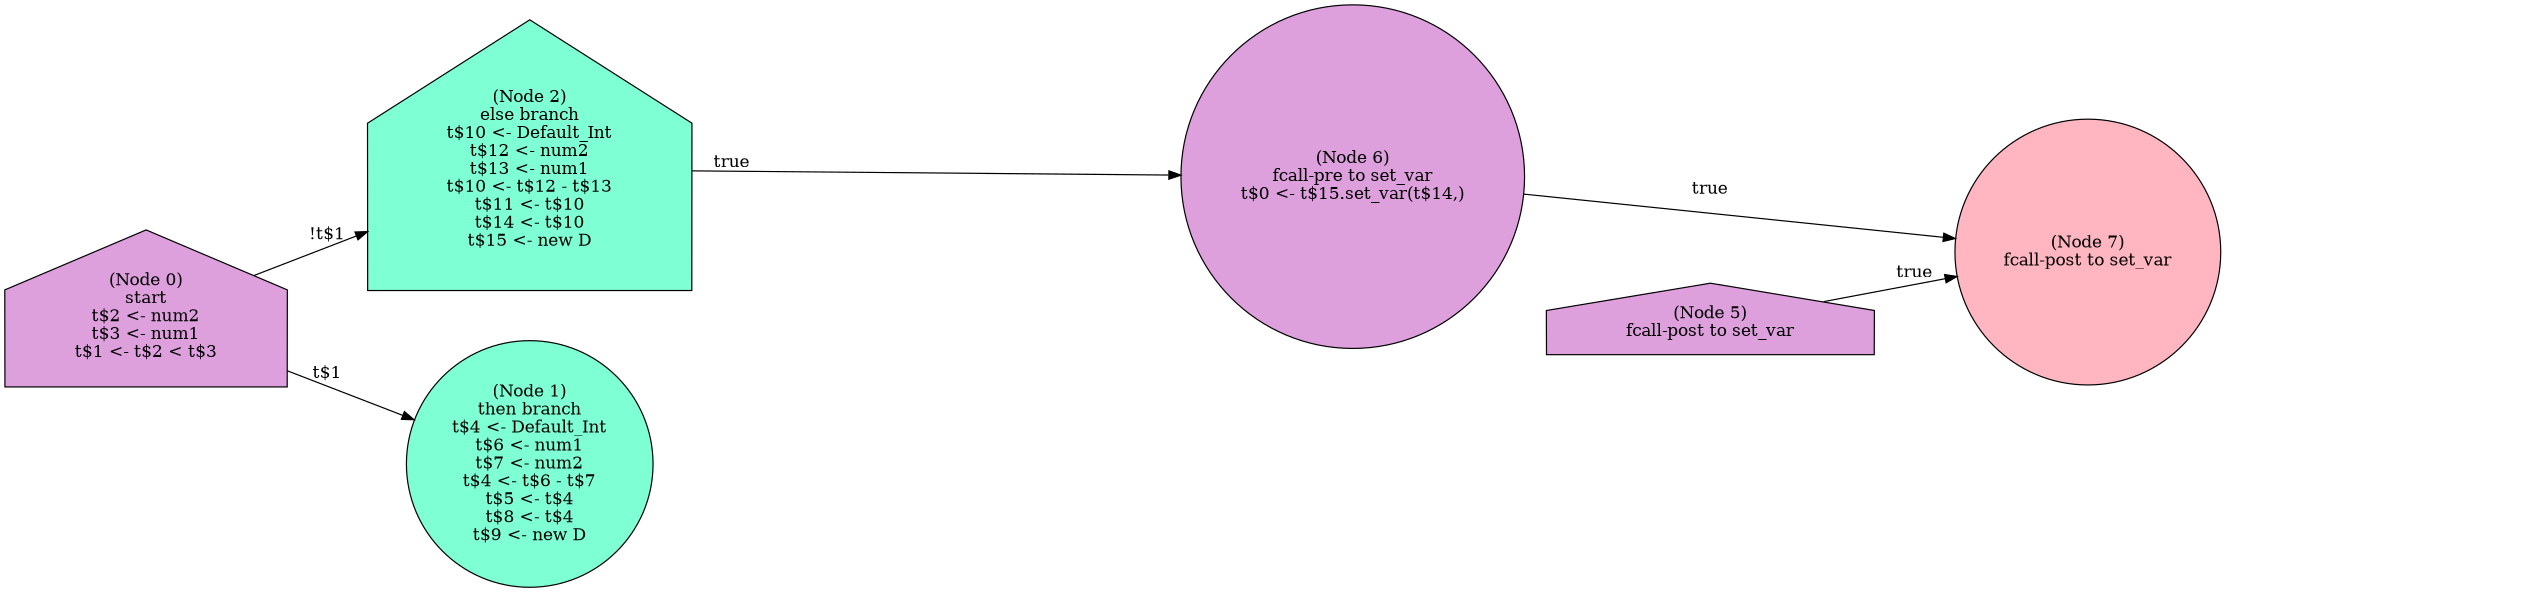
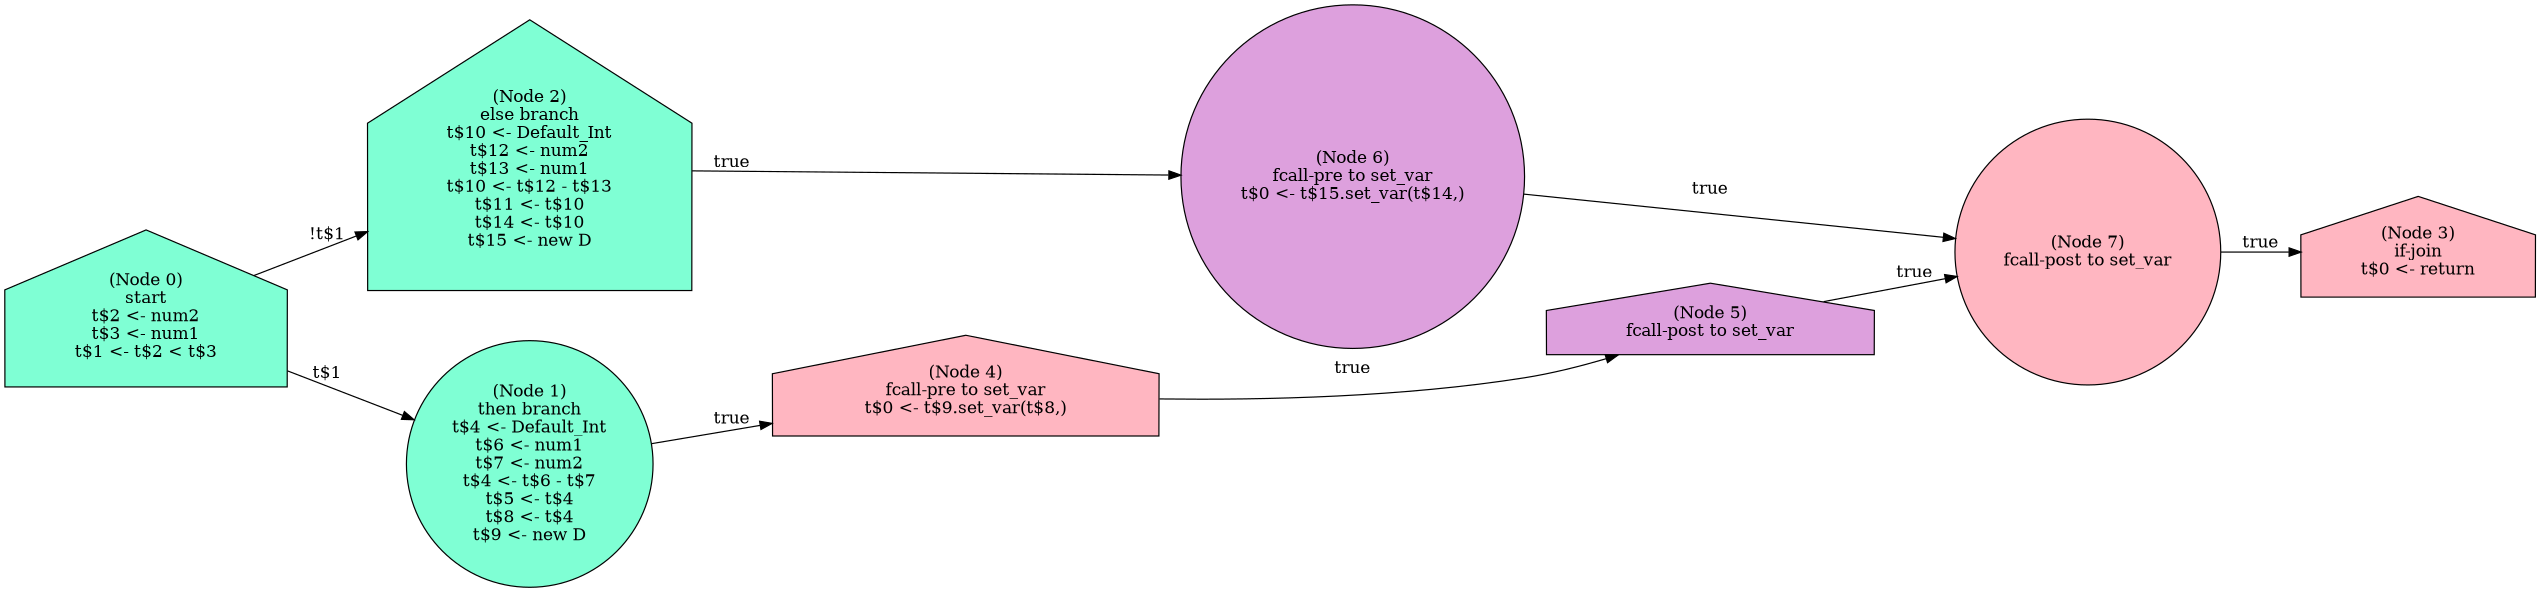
node "(Node 3) if-join t$0 <- return": added
node "(Node 0) start t$2 <- num2 t$3 <- num1 t$1 <- t$2 < t$3": fillcolor plum -> aquamarine
node "(Node 4) fcall-pre to set_var t$0 <- t$9.set_var(t$8,)": added
